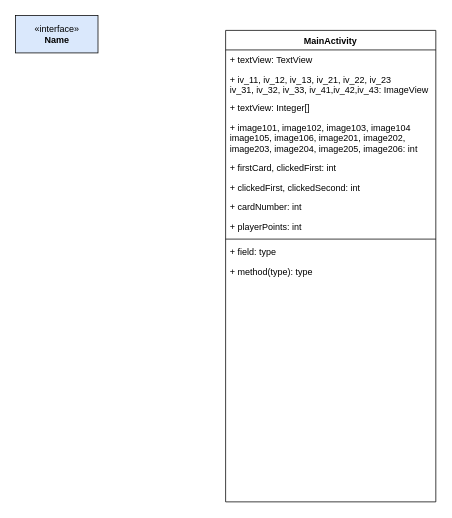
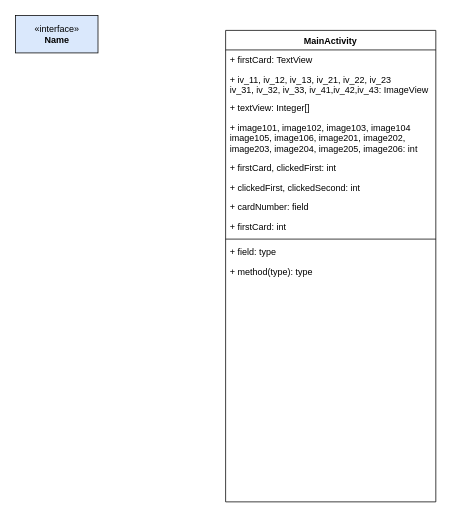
node "+ textView: TextView": label "+ textView: TextView" -> "+ firstCard: TextView"
node "+ cardNumber: int": label "+ cardNumber: int" -> "+ cardNumber: field"
node "+ playerPoints: int": label "+ playerPoints: int" -> "+ firstCard: int"
